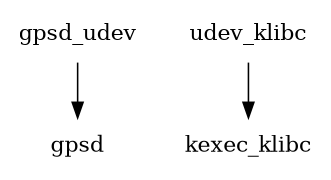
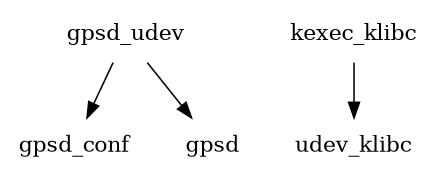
edge "udev_klibc" -> "kexec_klibc": reversed
node "gpsd_conf": added
